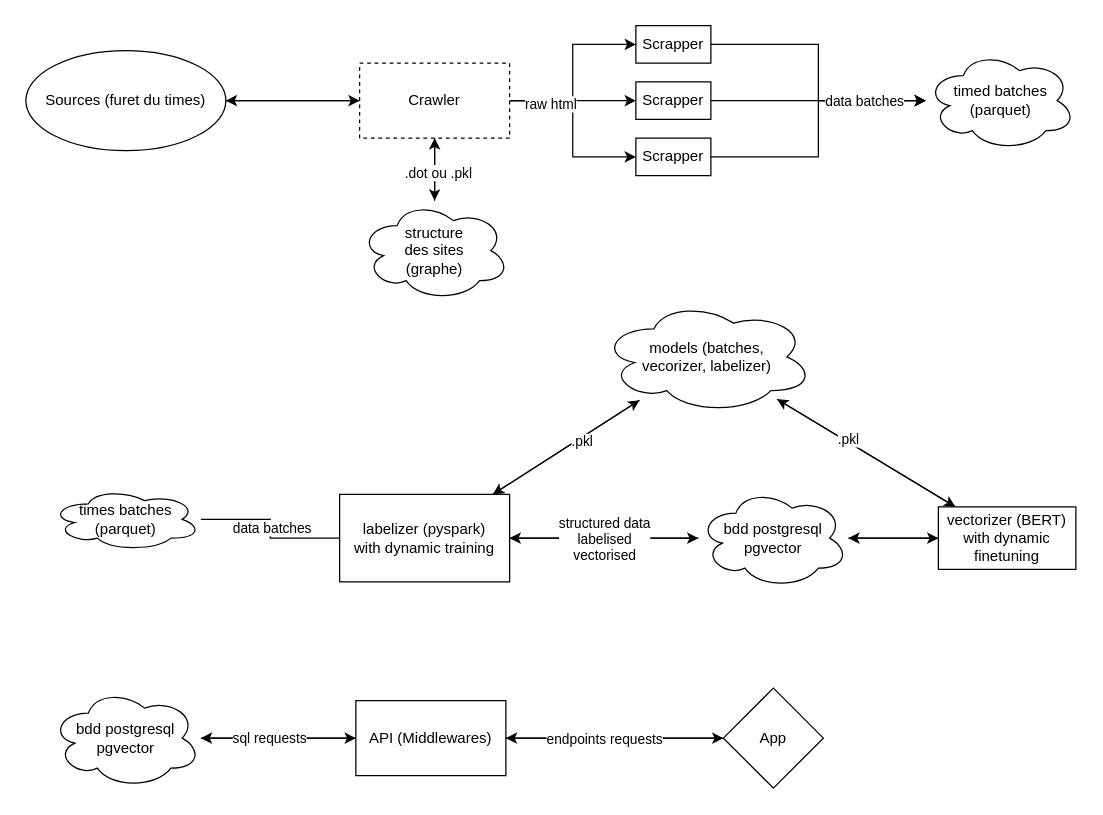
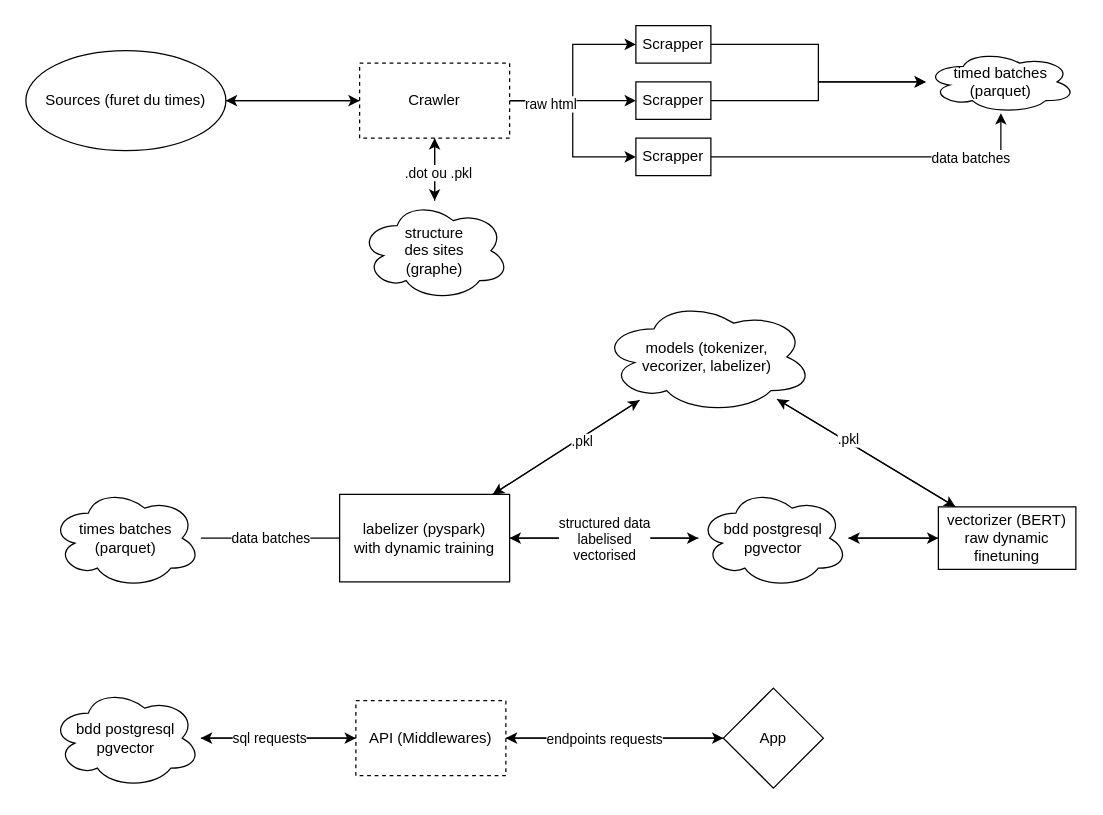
node "timed batches (parquet)": size 150x100 -> 150x63
node "models (batches, vecorizer, labelizer)": label "models (batches, vecorizer, labelizer)" -> "models (tokenizer, vecorizer, labelizer)"
node "times batches (parquet)": size 150x63 -> 150x100
node "vectorizer (BERT) with dynamic finetuning": label "vectorizer (BERT) with dynamic finetuning" -> "vectorizer (BERT) raw dynamic finetuning"
node "API (Middlewares)": style solid -> dashed
